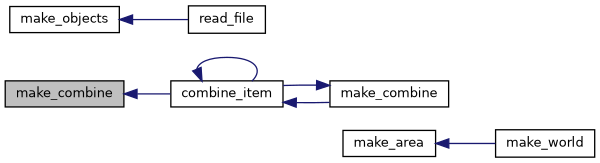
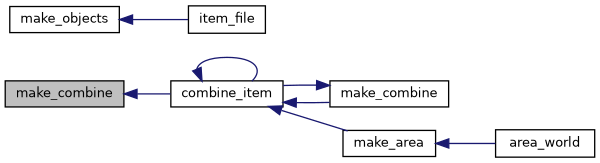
node "read_file": label "read_file" -> "item_file"
edge "make_area" -> "combine_item": added
node "make_world": label "make_world" -> "area_world"
